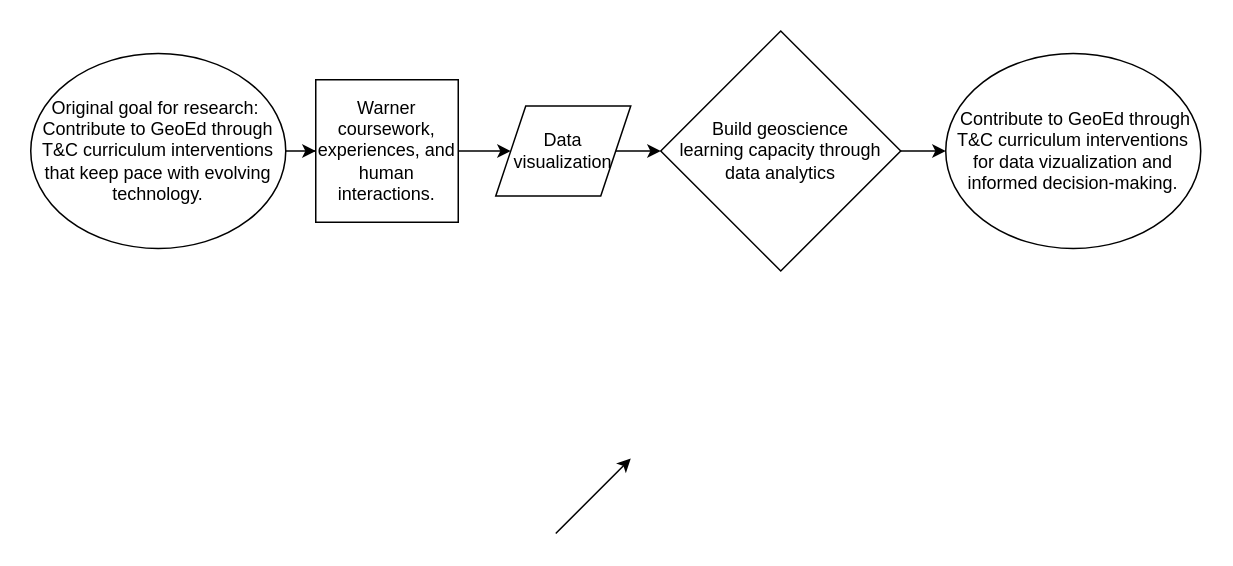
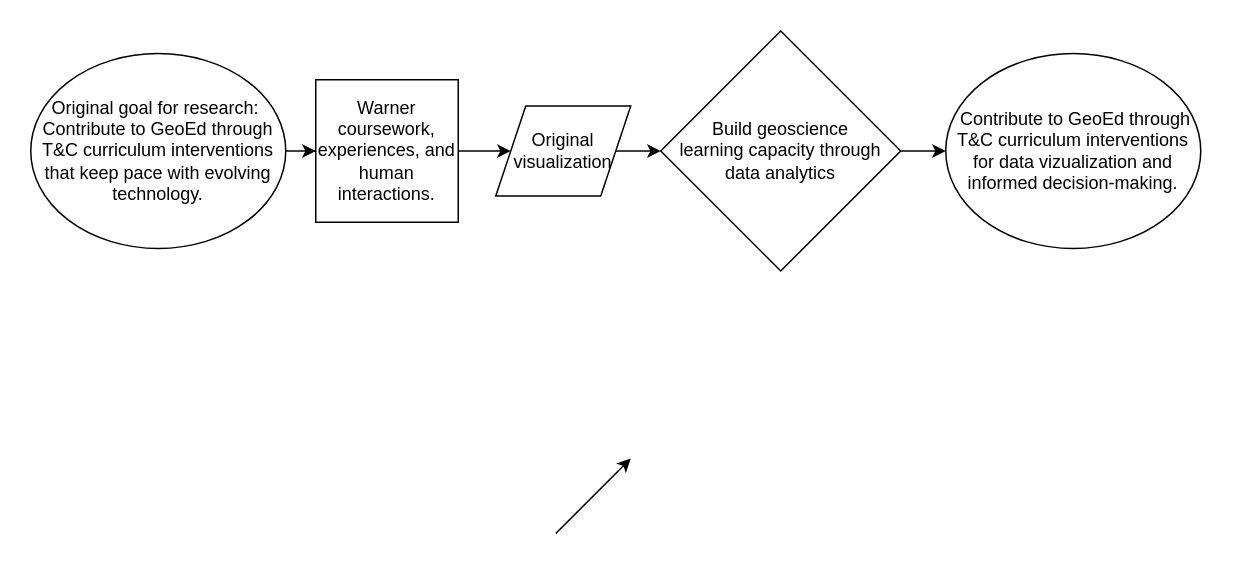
node "Data visualization": label "Data visualization" -> "Original visualization"
